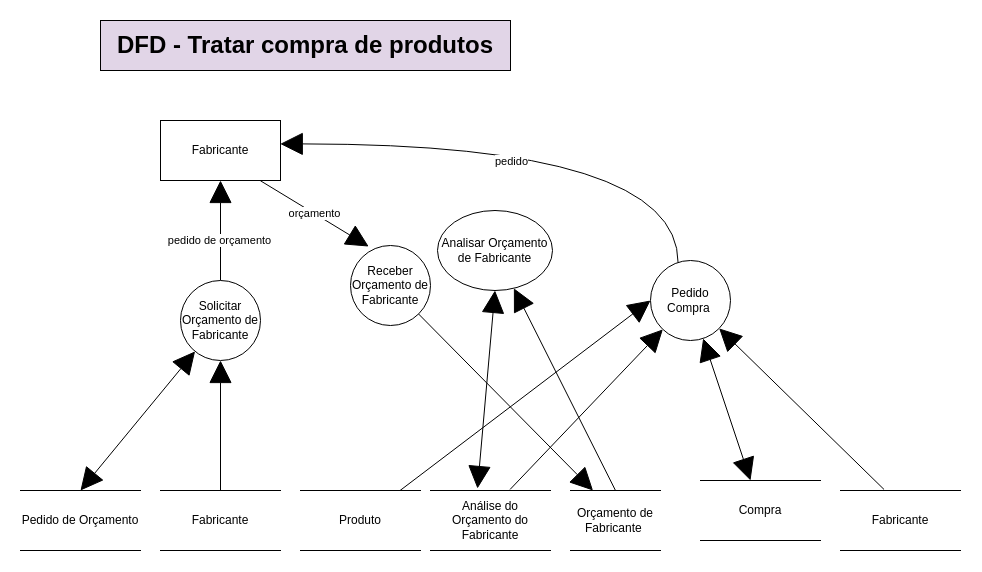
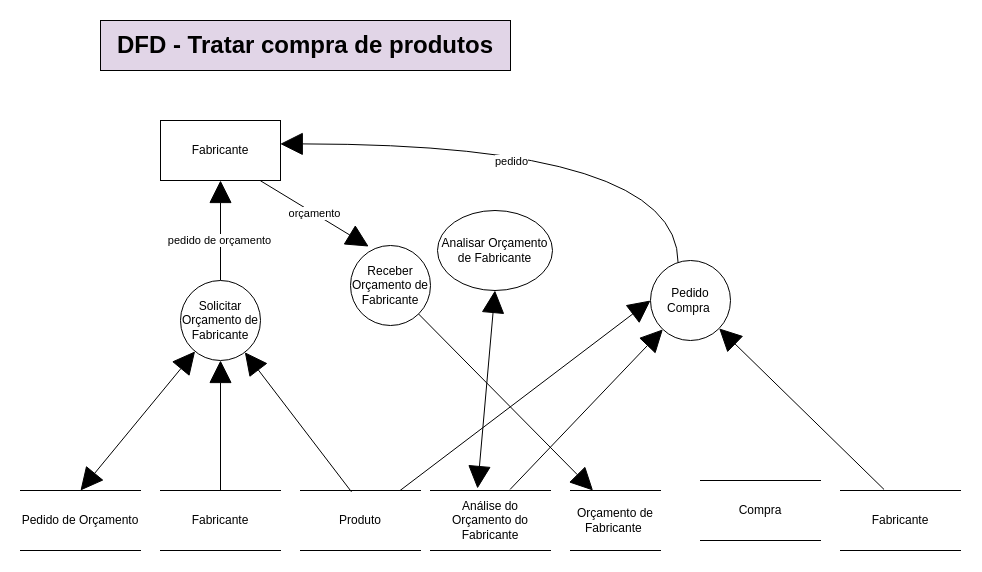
edge "Orçamento de Fabricante" -> "Analisar Orçamento de Fabricante": removed
edge "Pedido Compra" -- "Compra": removed
edge "Produto" -> "Solicitar Orçamento de Fabricante": added
